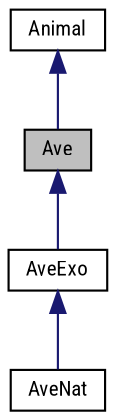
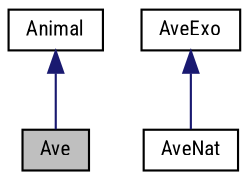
edge "AveExo" -> "Ave": removed
